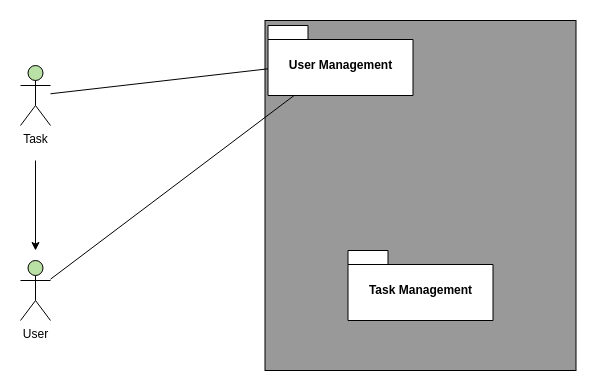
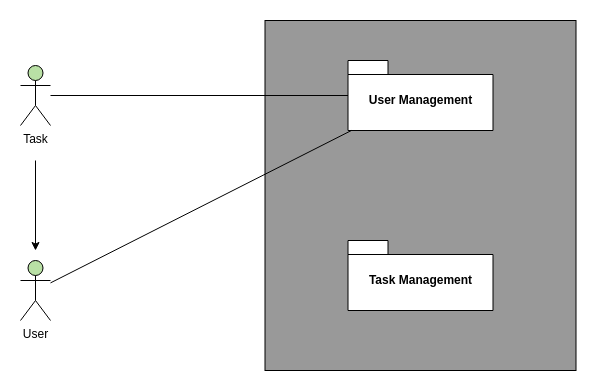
node "User Management": moved (341, 61) -> (421, 96)
node "Task Management": moved (421, 286) -> (421, 276)
